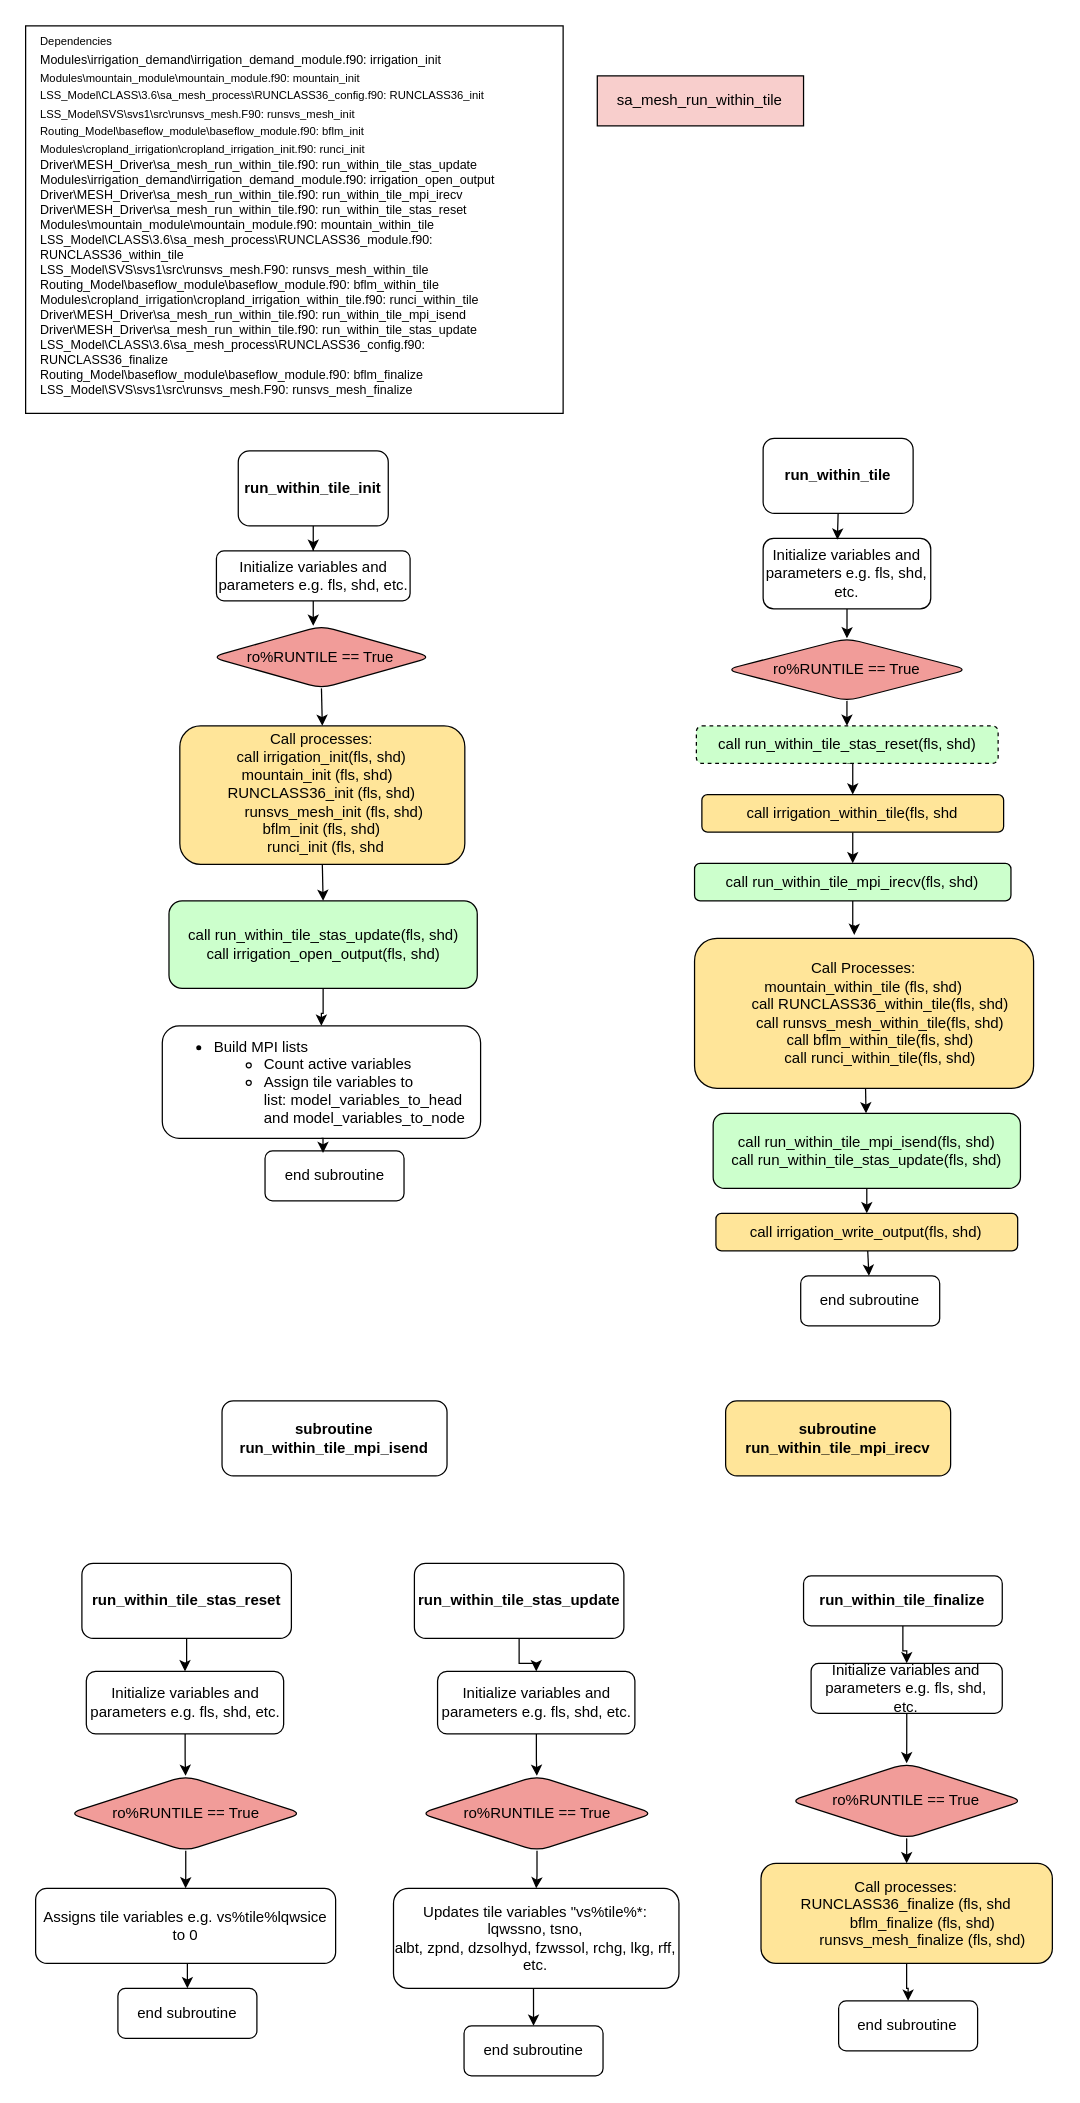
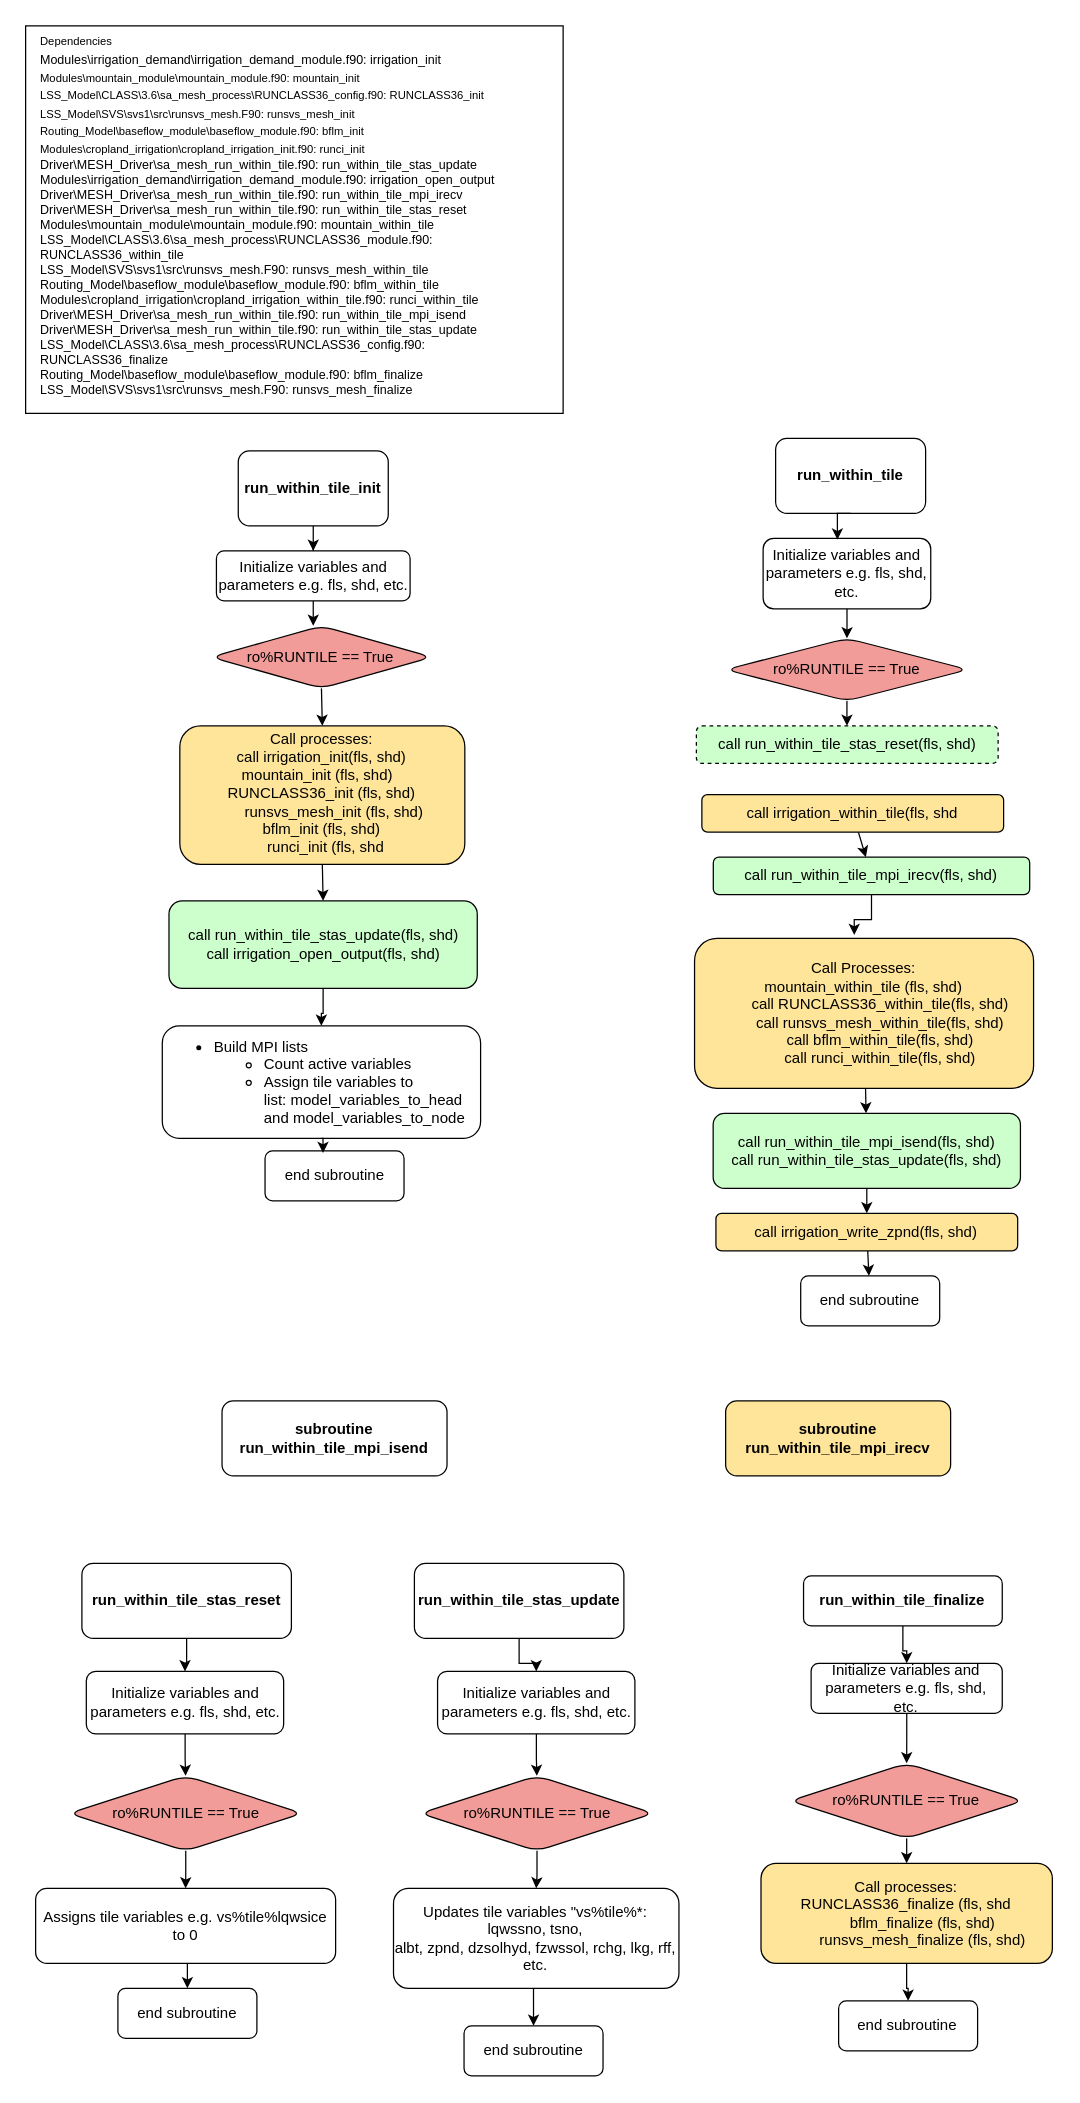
node "sa_mesh_run_within_tile": removed
node "run_within_tile": moved (838, 476) -> (851, 476)
edge "call run_within_tile_stas_reset(fls, shd)" -> "call irrigation_within_tile(fls, shd": removed
node "call run_within_tile_mpi_irecv(fls, shd)": moved (853, 882) -> (872, 876)
node "call irrigation_write_output(fls, shd)": label "call irrigation_write_output(fls, shd)" -> "call irrigation_write_zpnd(fls, shd)"
